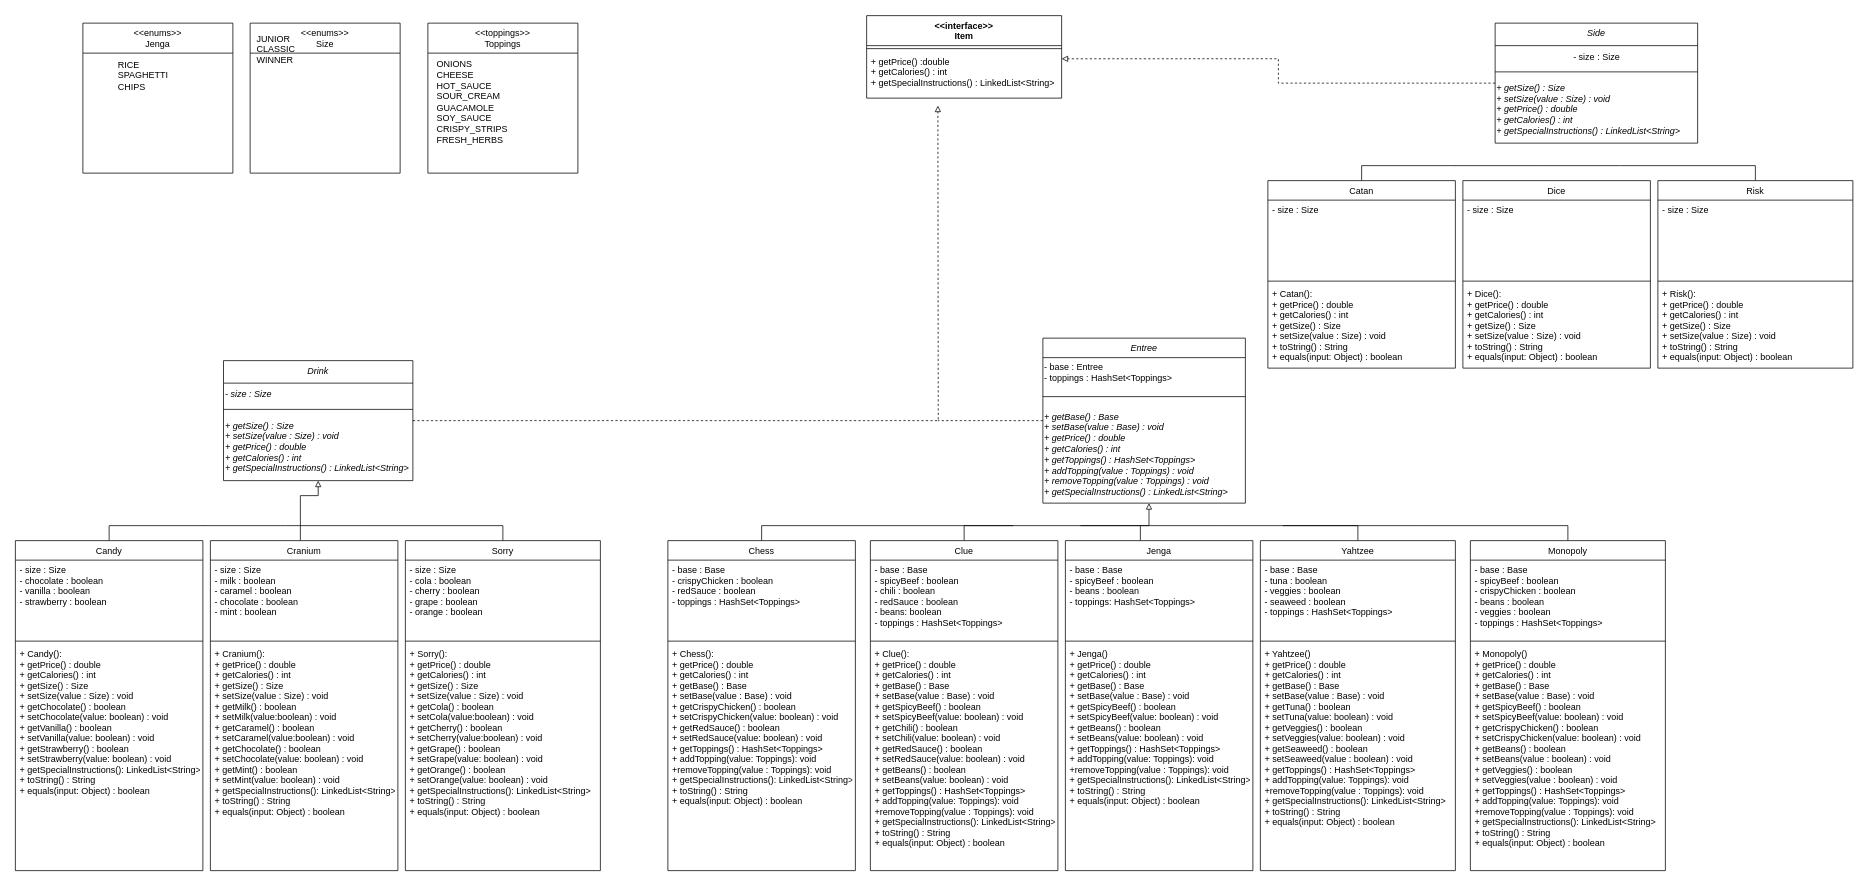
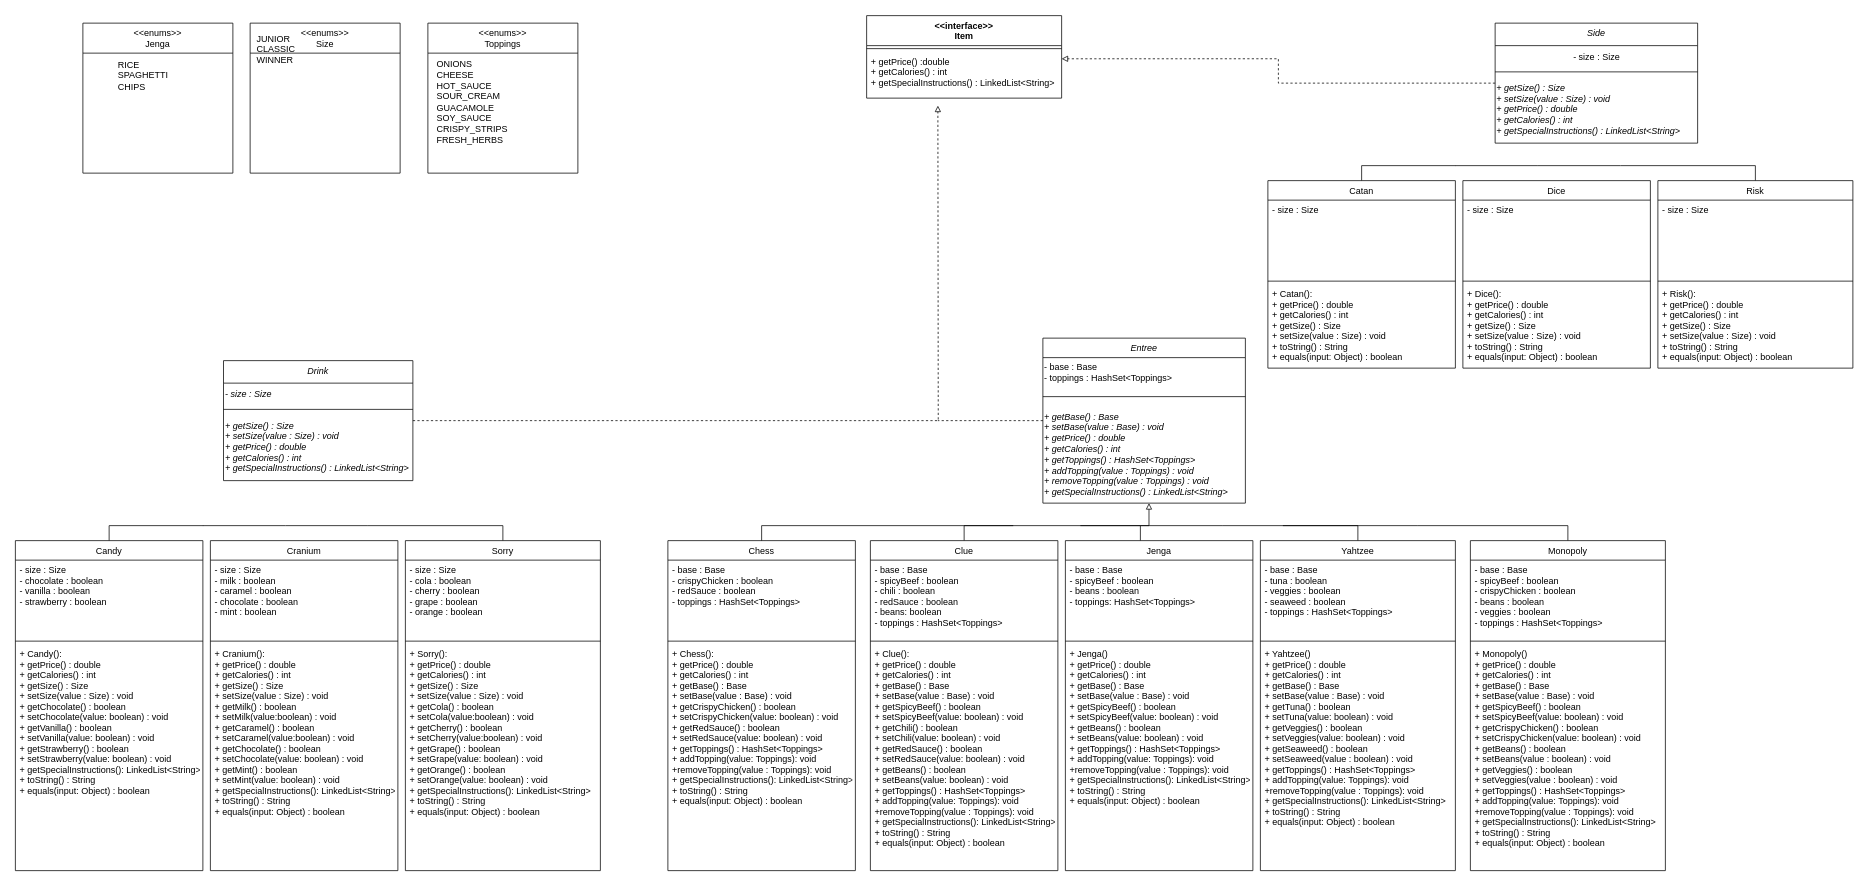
node "<<toppings>> Toppings": label "<<toppings>> Toppings" -> "<<enums>> Toppings"
node "- base : Entree - toppings : HashSet<Toppings>": label "- base : Entree - toppings : HashSet<Toppings>" -> "- base : Base - toppings : HashSet<Toppings>"
edge "Cranium" -> "Drink": removed
